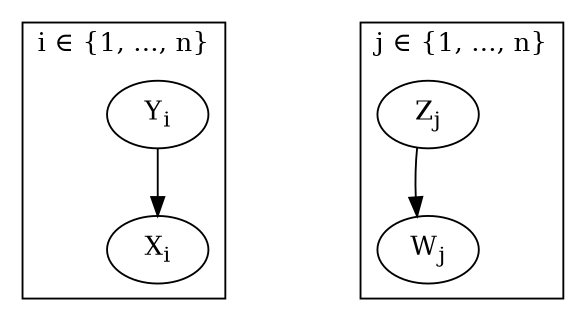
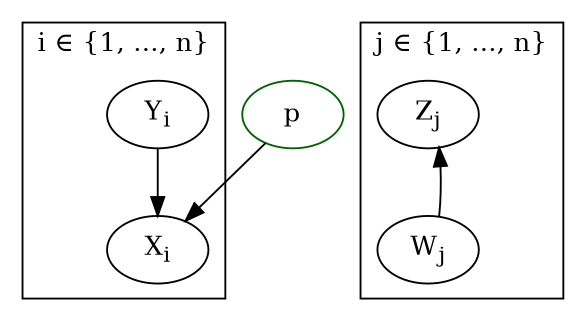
node "p": added
edge "Z" -> "W": reversed
